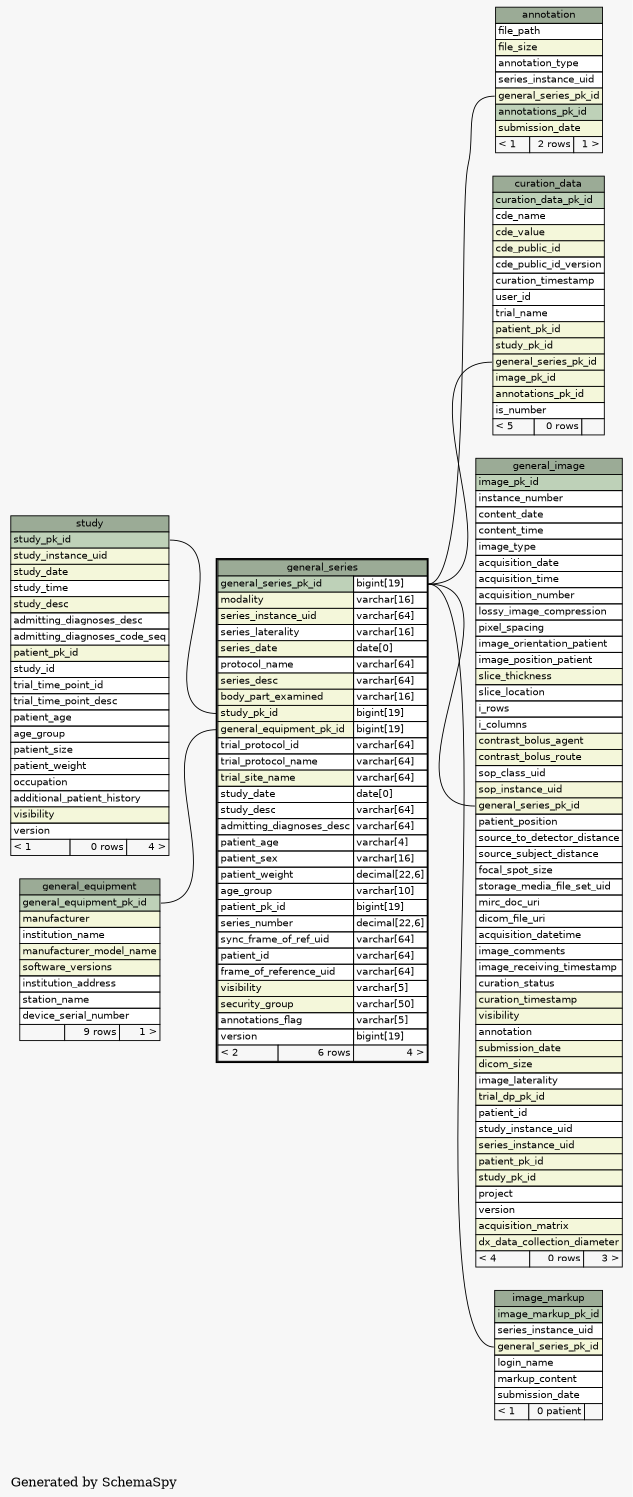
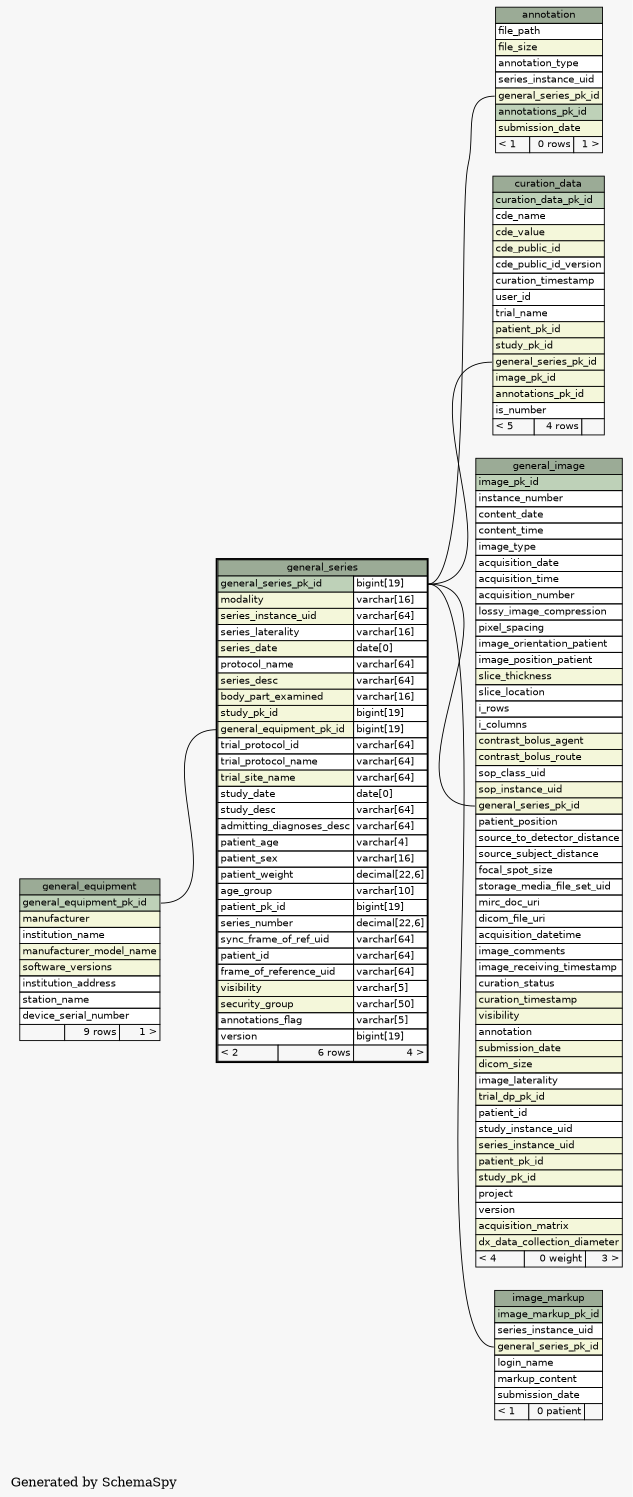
node "annotation": text "2 rows" -> "0 rows"
node "curation_data": text "0 rows" -> "4 rows"
node "study": removed
node "general_image": text "0 rows" -> "0 weight"
